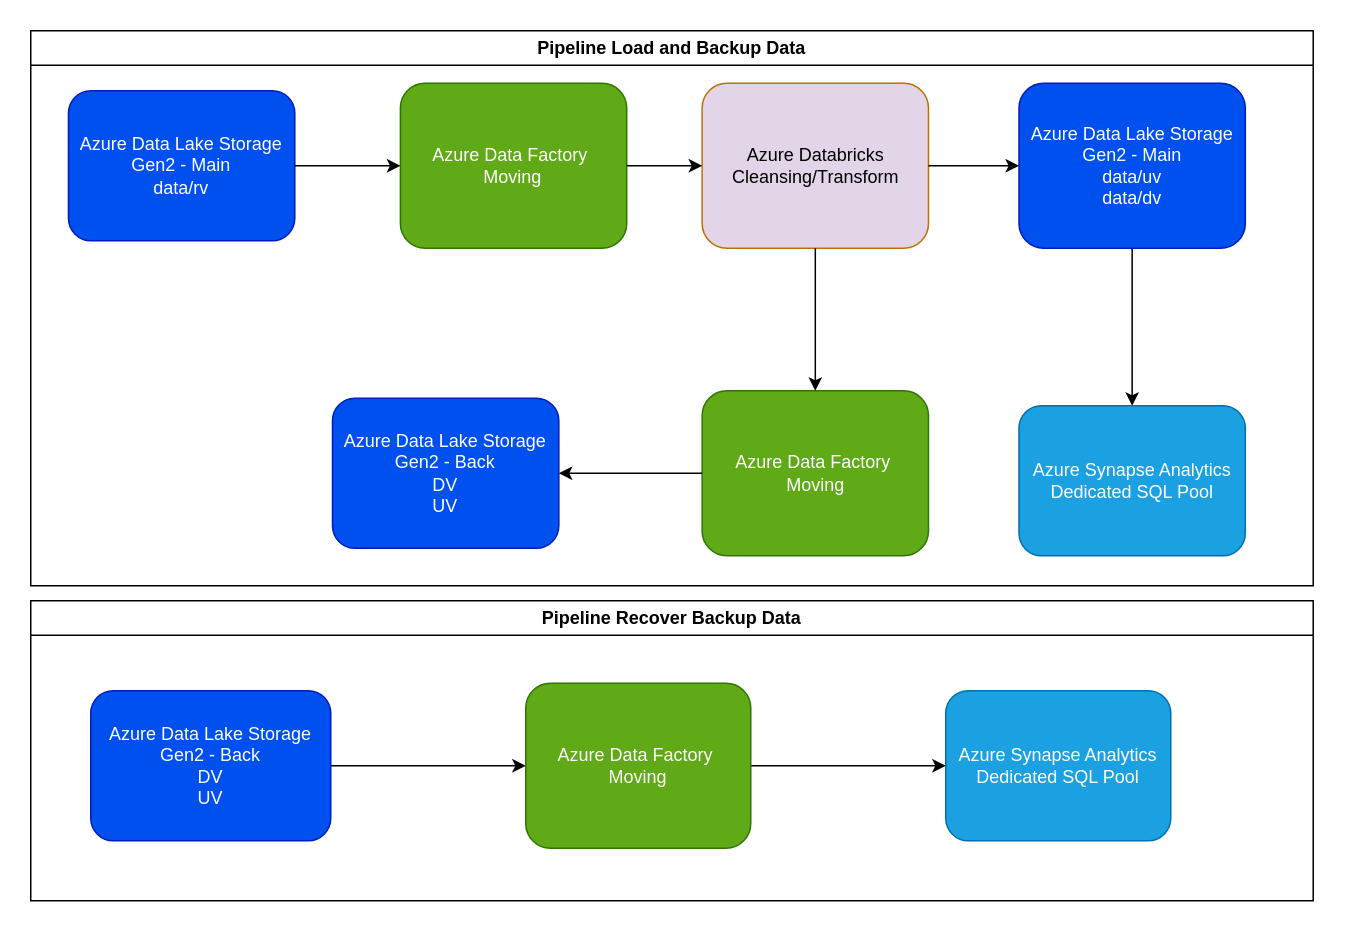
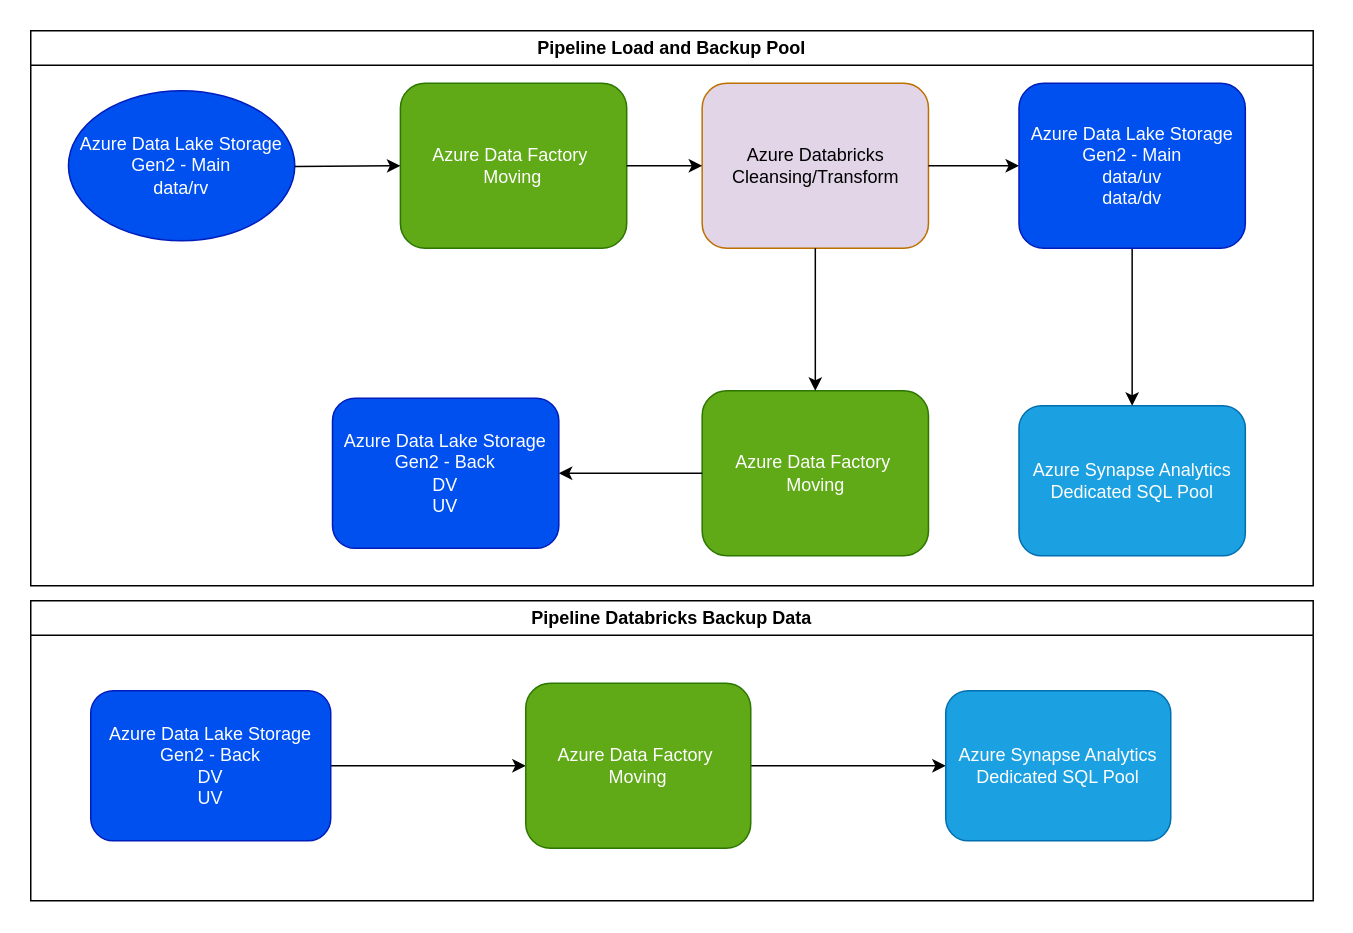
node "Pipeline Load and Backup Data": label "Pipeline Load and Backup Data" -> "Pipeline Load and Backup Pool"
node "Azure Data Lake Storage Gen2 - Main data/rv": shape rounded rectangle -> ellipse
node "Pipeline Recover Backup Data": label "Pipeline Recover Backup Data" -> "Pipeline Databricks Backup Data"
